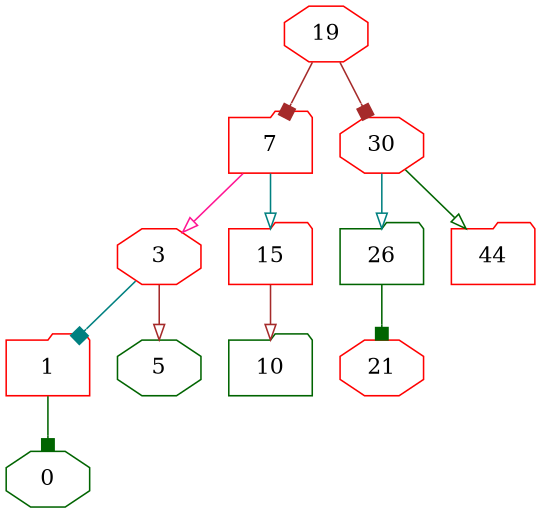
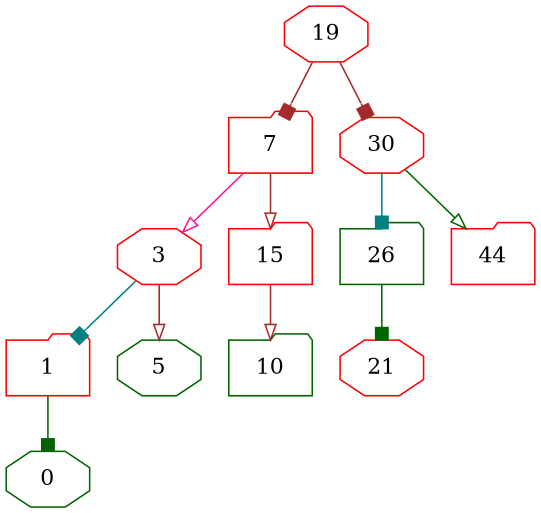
edge "7" -> "15": color teal -> brown
edge "30" -> "26": arrowhead onormal -> box
